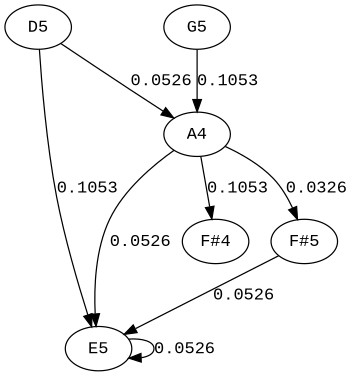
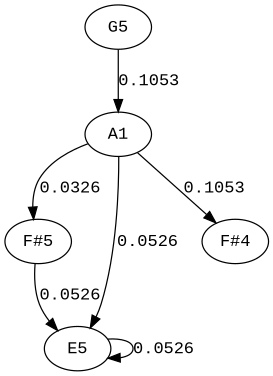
node "D5": removed
node "A4": label "A4" -> "A1"
